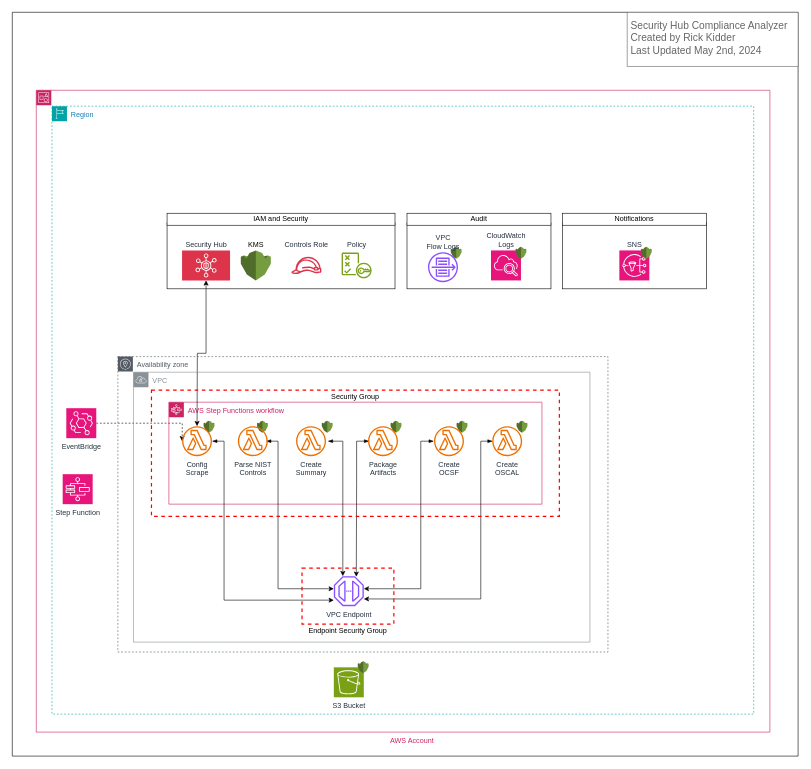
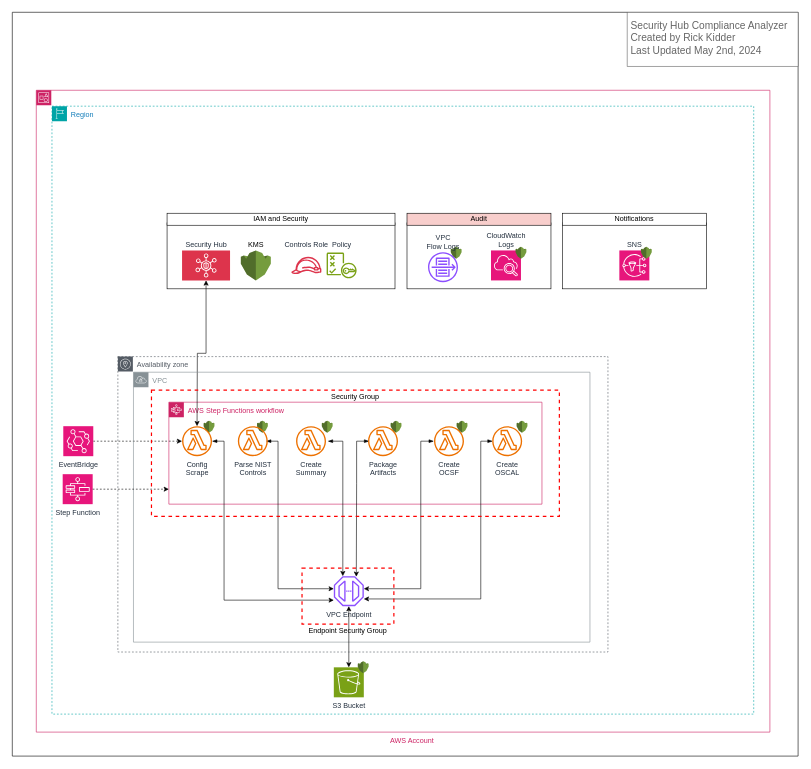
node "Audit": fillcolor #ffffff -> #f8cecc
node "Policy": moved (357, 266) -> (342, 266)
node "EventBridge": moved (81, 423) -> (78, 441)
edge "Step Function" -> "AWS Step Functions workflow": added
edge "VPC Endpoint" -- "S3 Bucket": added
